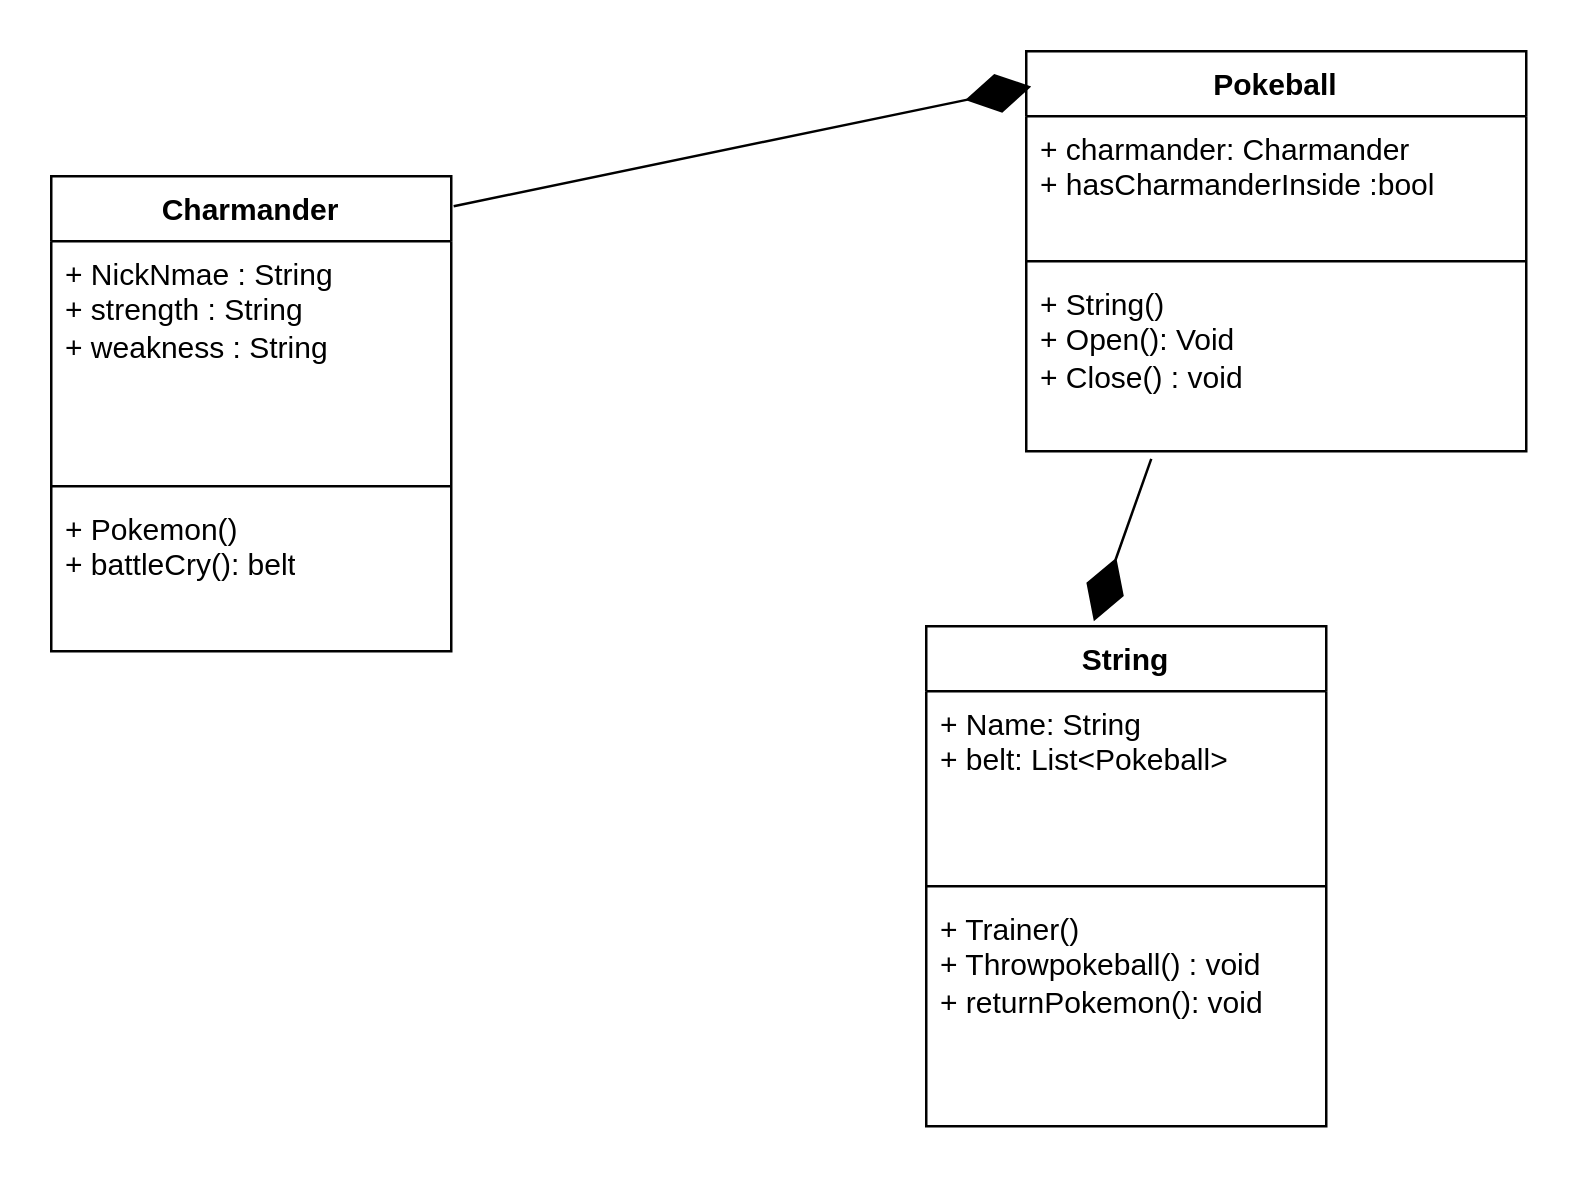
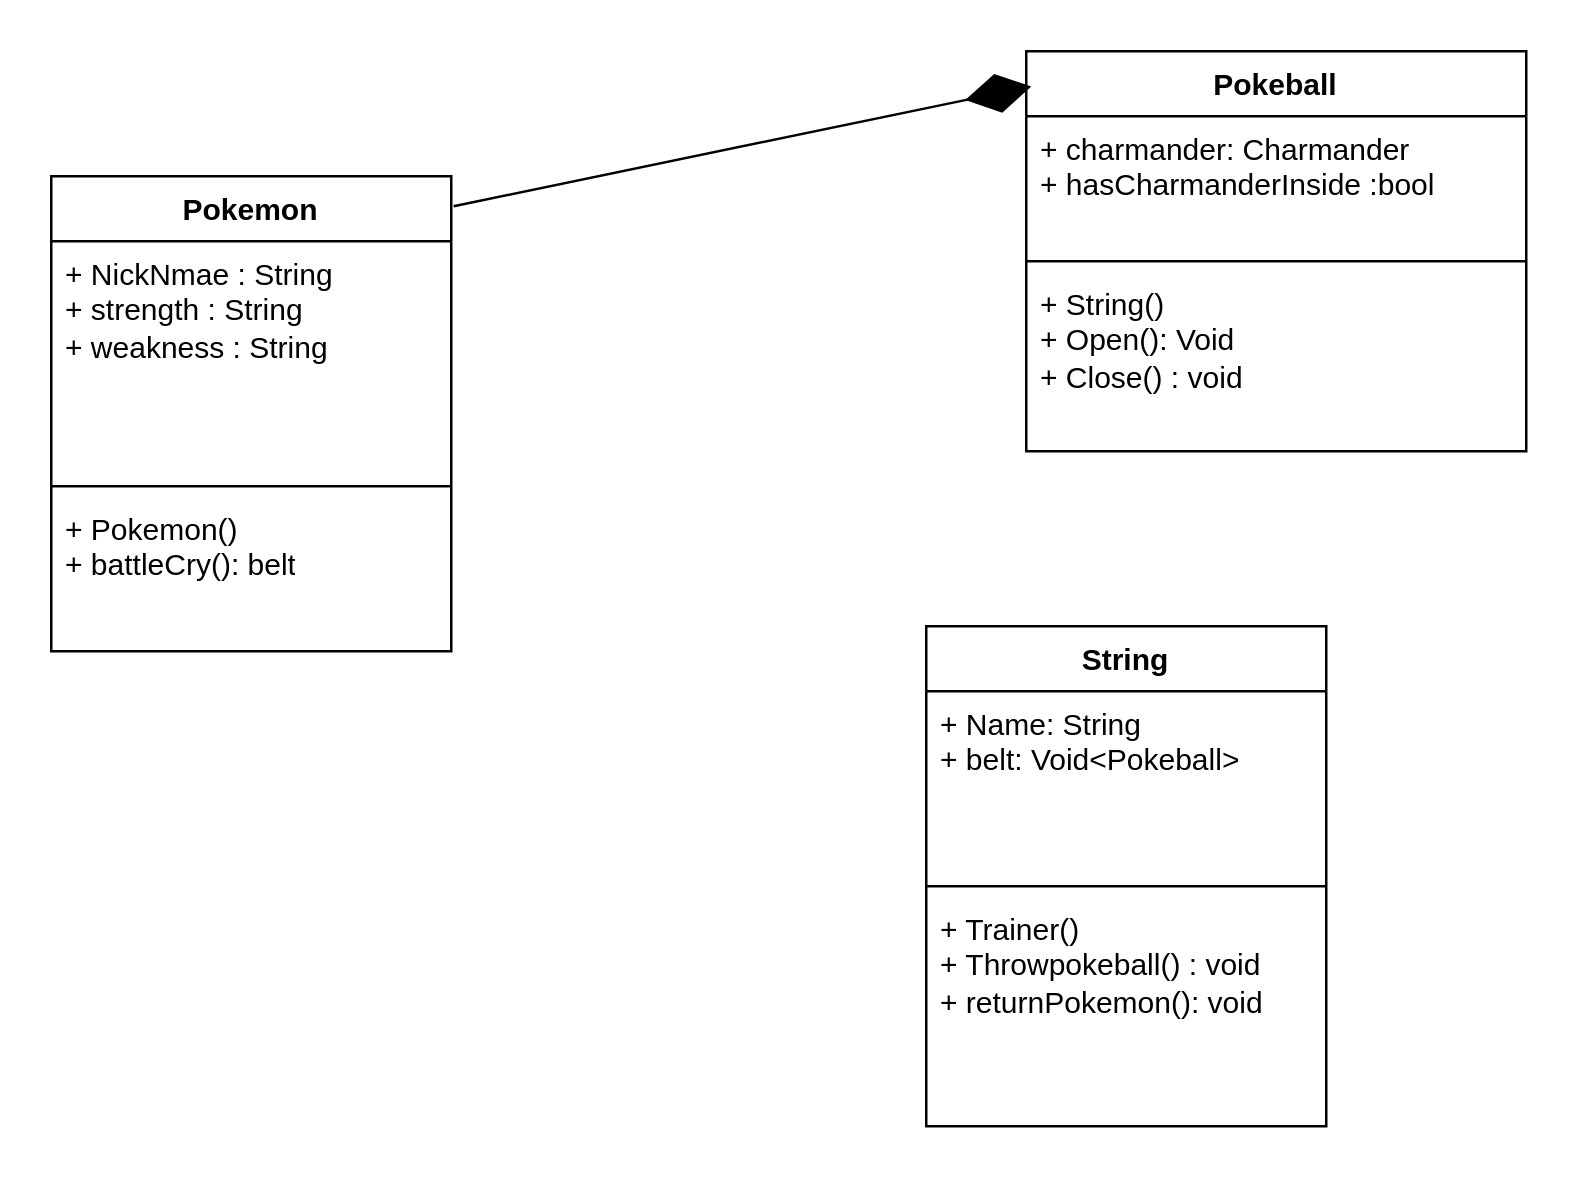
node "Charmander": label "Charmander" -> "Pokemon"
edge "+ String() + Open(): Void + Close() : void" -> "String": removed
node "+ Name: String + belt: List<Pokeball>": label "+ Name: String + belt: List<Pokeball>" -> "+ Name: String + belt: Void<Pokeball>"
